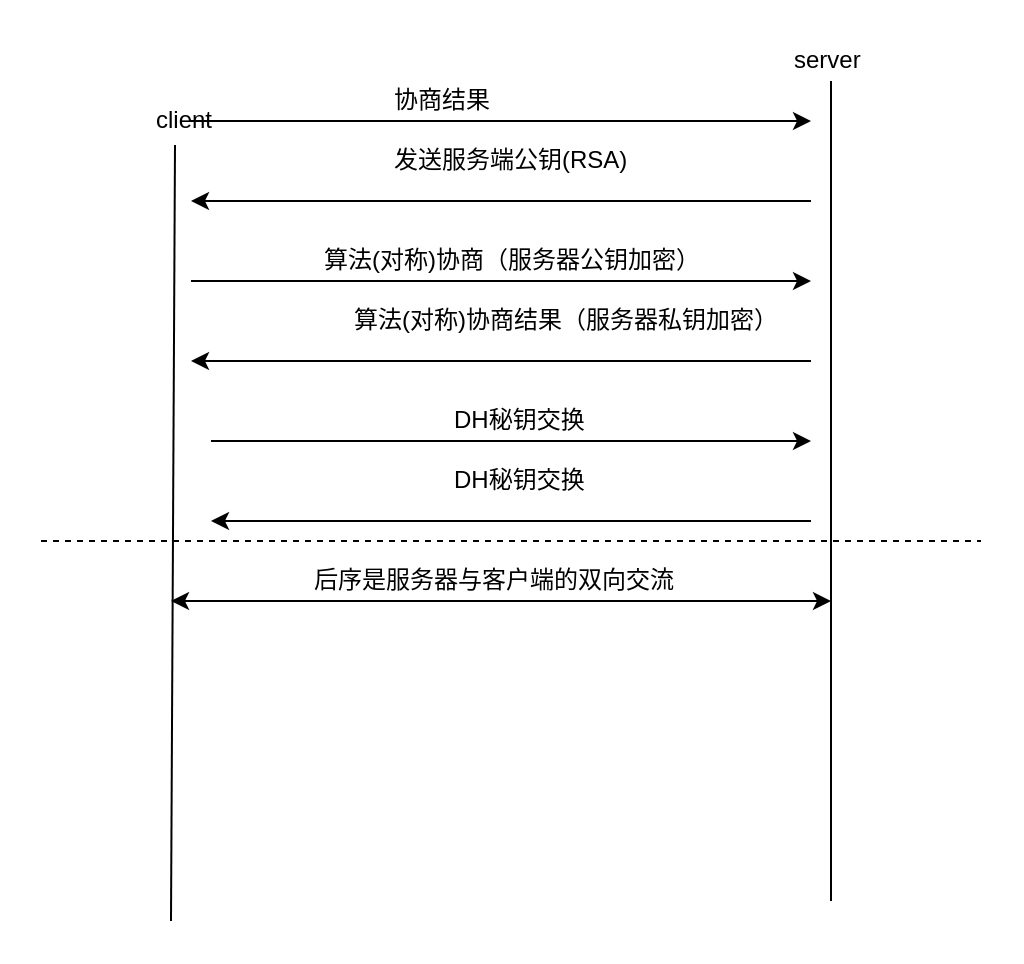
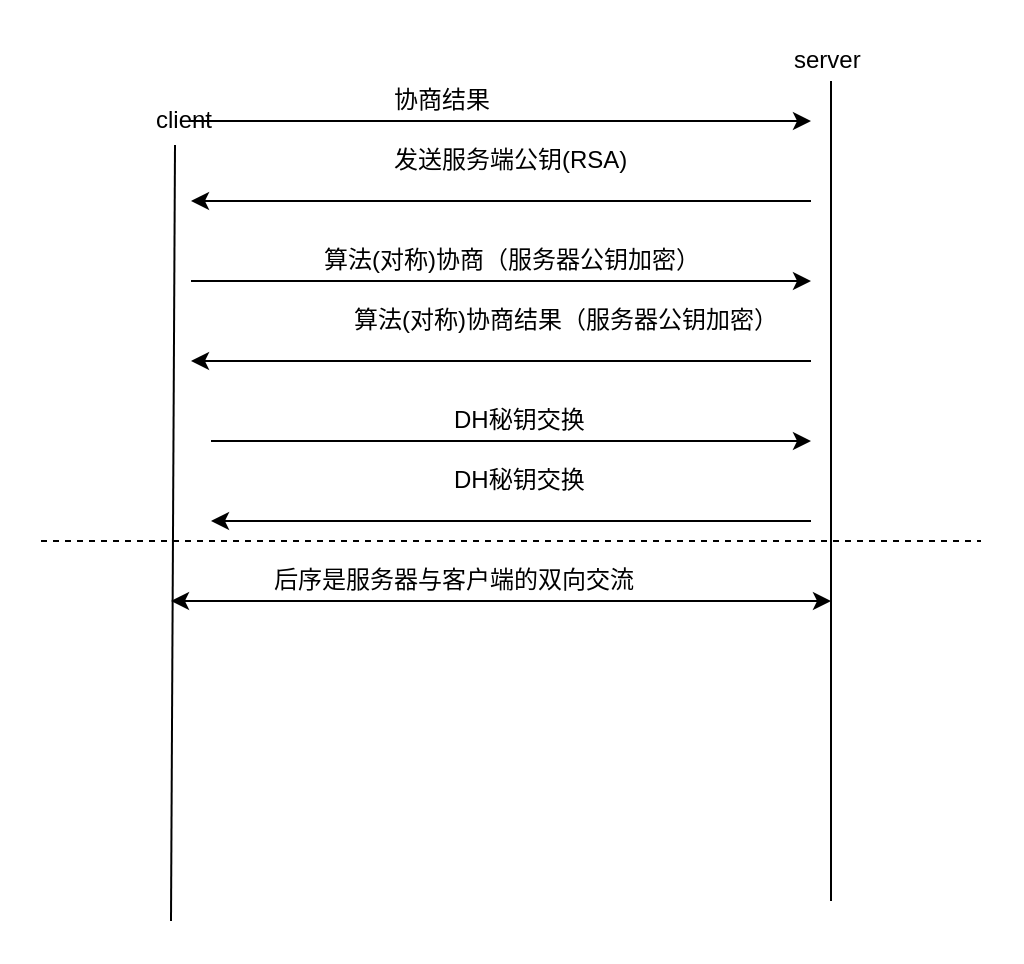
node "算法(对称)协商结果（服务器私钥加密）": label "算法(对称)协商结果（服务器私钥加密）" -> "算法(对称)协商结果（服务器公钥加密）"
node "后序是服务器与客户端的双向交流": moved (511, 581) -> (471, 581)
